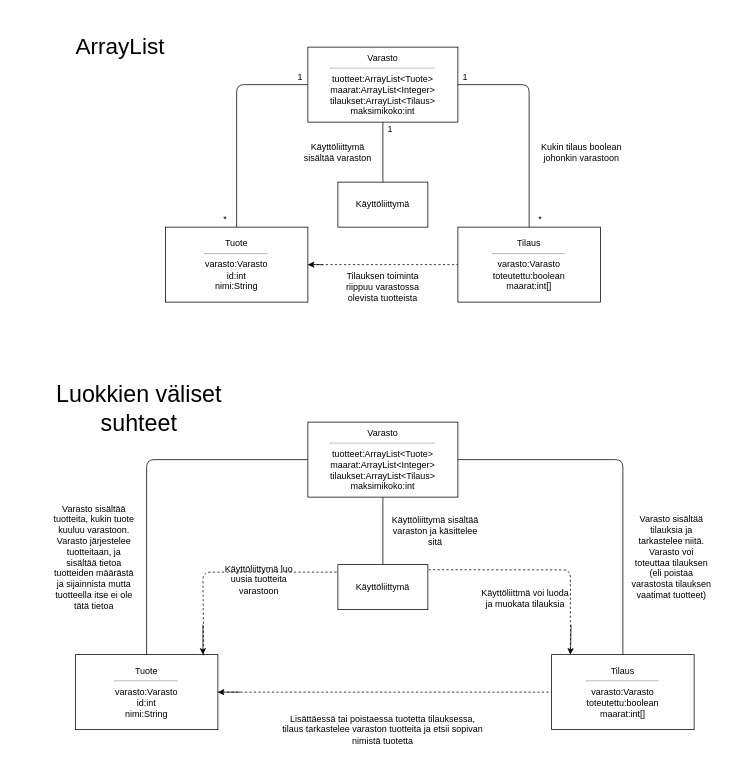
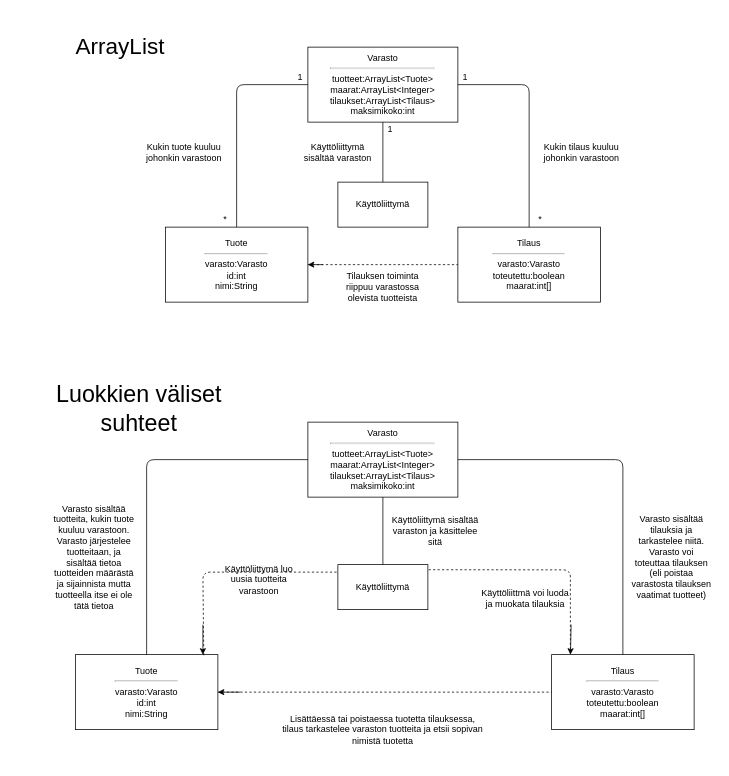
node "Kukin tuote kuuluu johonkin varastoon": added
node "Kukin tilaus boolean johonkin varastoon": label "Kukin tilaus boolean johonkin varastoon" -> "Kukin tilaus kuuluu johonkin varastoon"
